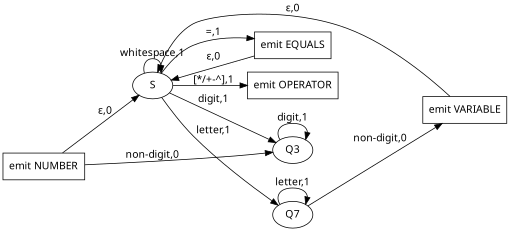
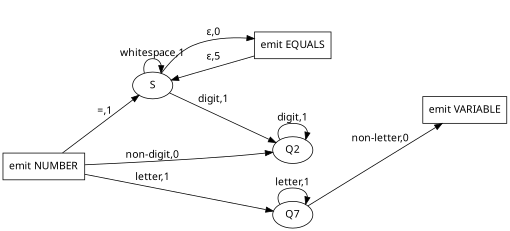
edge "emit VARIABLE" -> "S": removed, label "ε,0"
edge "S" -> "emit EQUALS": label "=,1" -> "ε,0"
edge "emit EQUALS" -> "S": label "ε,0" -> "ε,5"
node "emit OPERATOR": removed
edge "emit NUMBER" -> "S": label "ε,0" -> "=,1"
edge "Q7" -> "emit VARIABLE": label "non-digit,0" -> "non-letter,0"
node "Q3": label "Q3" -> "Q2"
edge "S" -> "Q7": now "emit NUMBER" -> "Q7"
